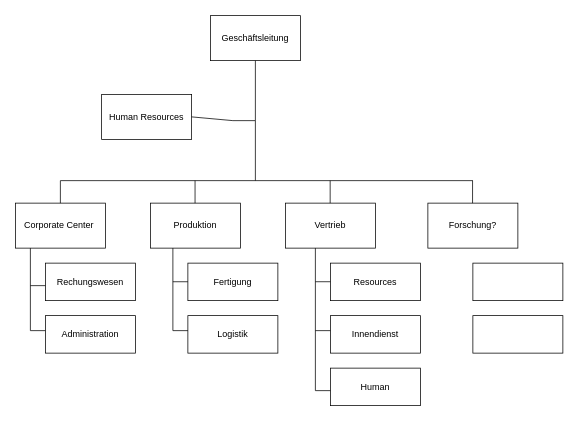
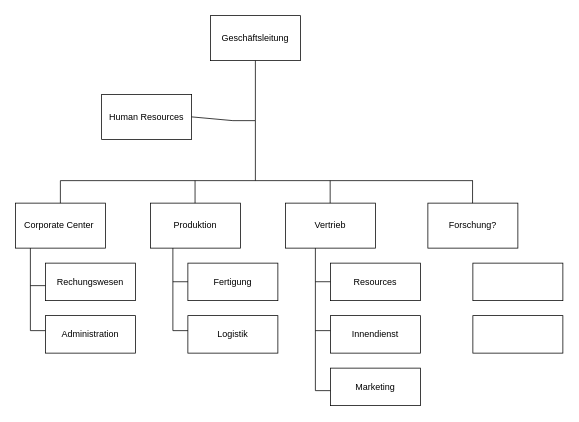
node "Human": label "Human" -> "Marketing"
